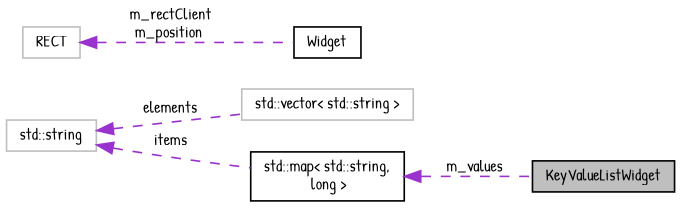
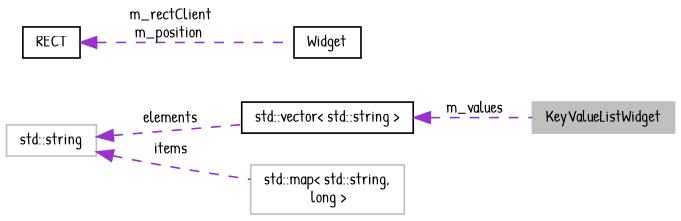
node "RECT": color grey75 -> black
node "std::vector< std::string >": color grey75 -> black
node "std::map< std::string, long >": color black -> grey75
edge "KeyValueListWidget" -> "std::map< std::string, long >": now "KeyValueListWidget" -> "std::vector< std::string >"
node "KeyValueListWidget": color black -> grey75
